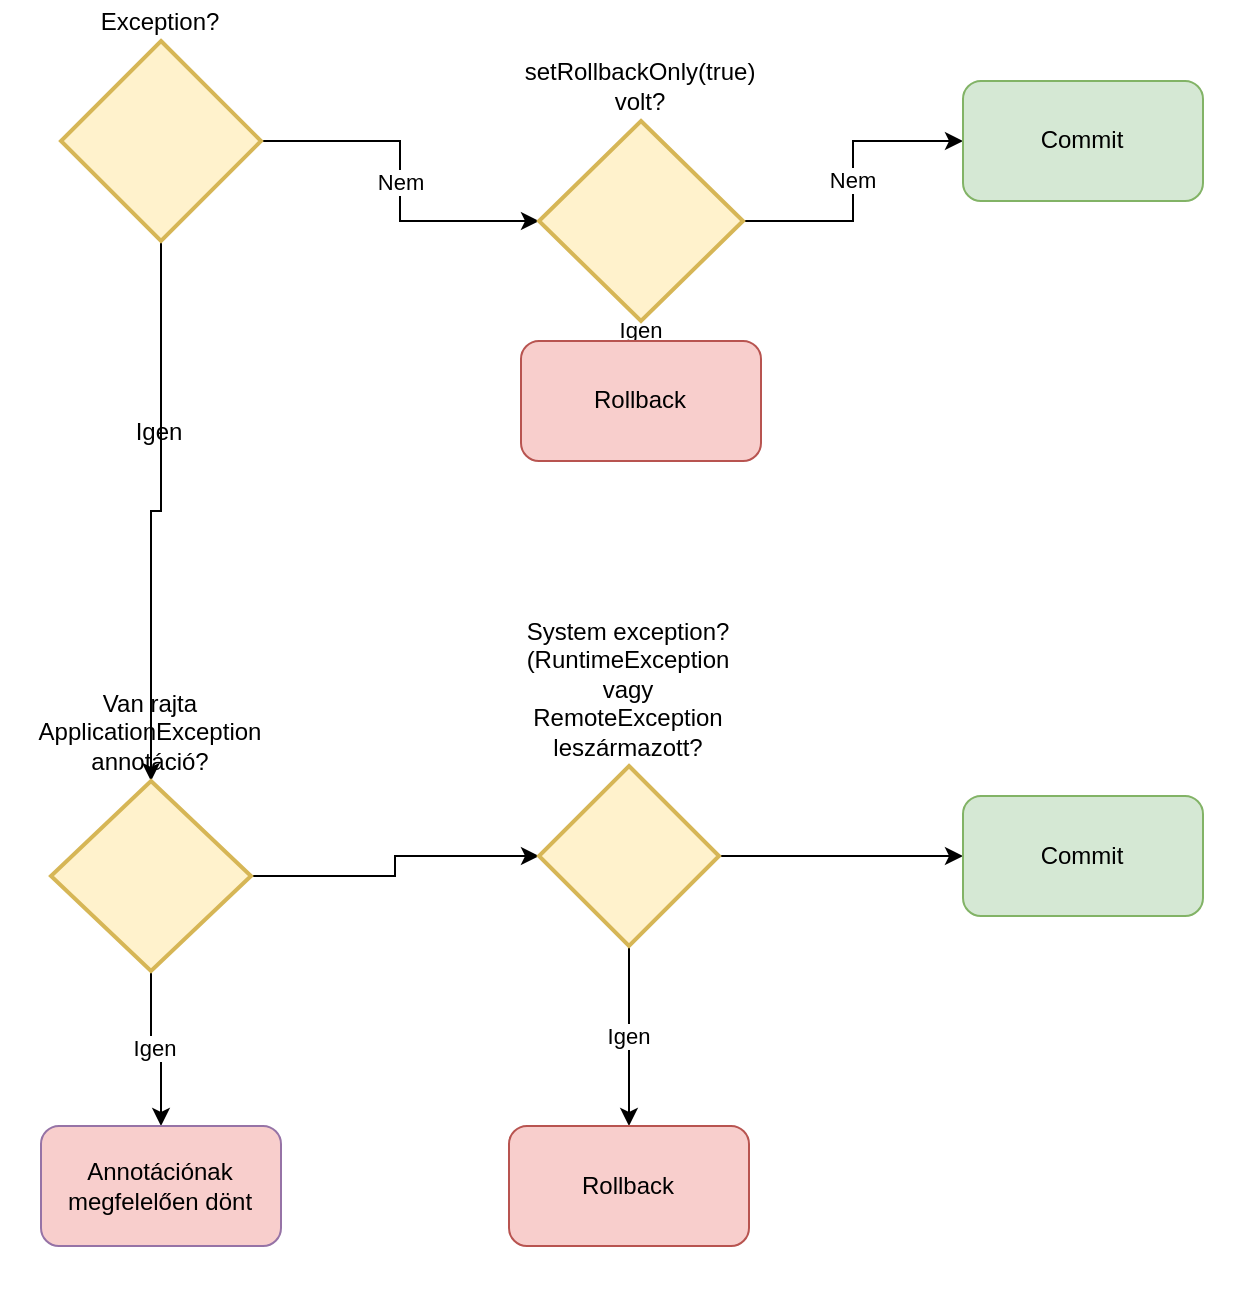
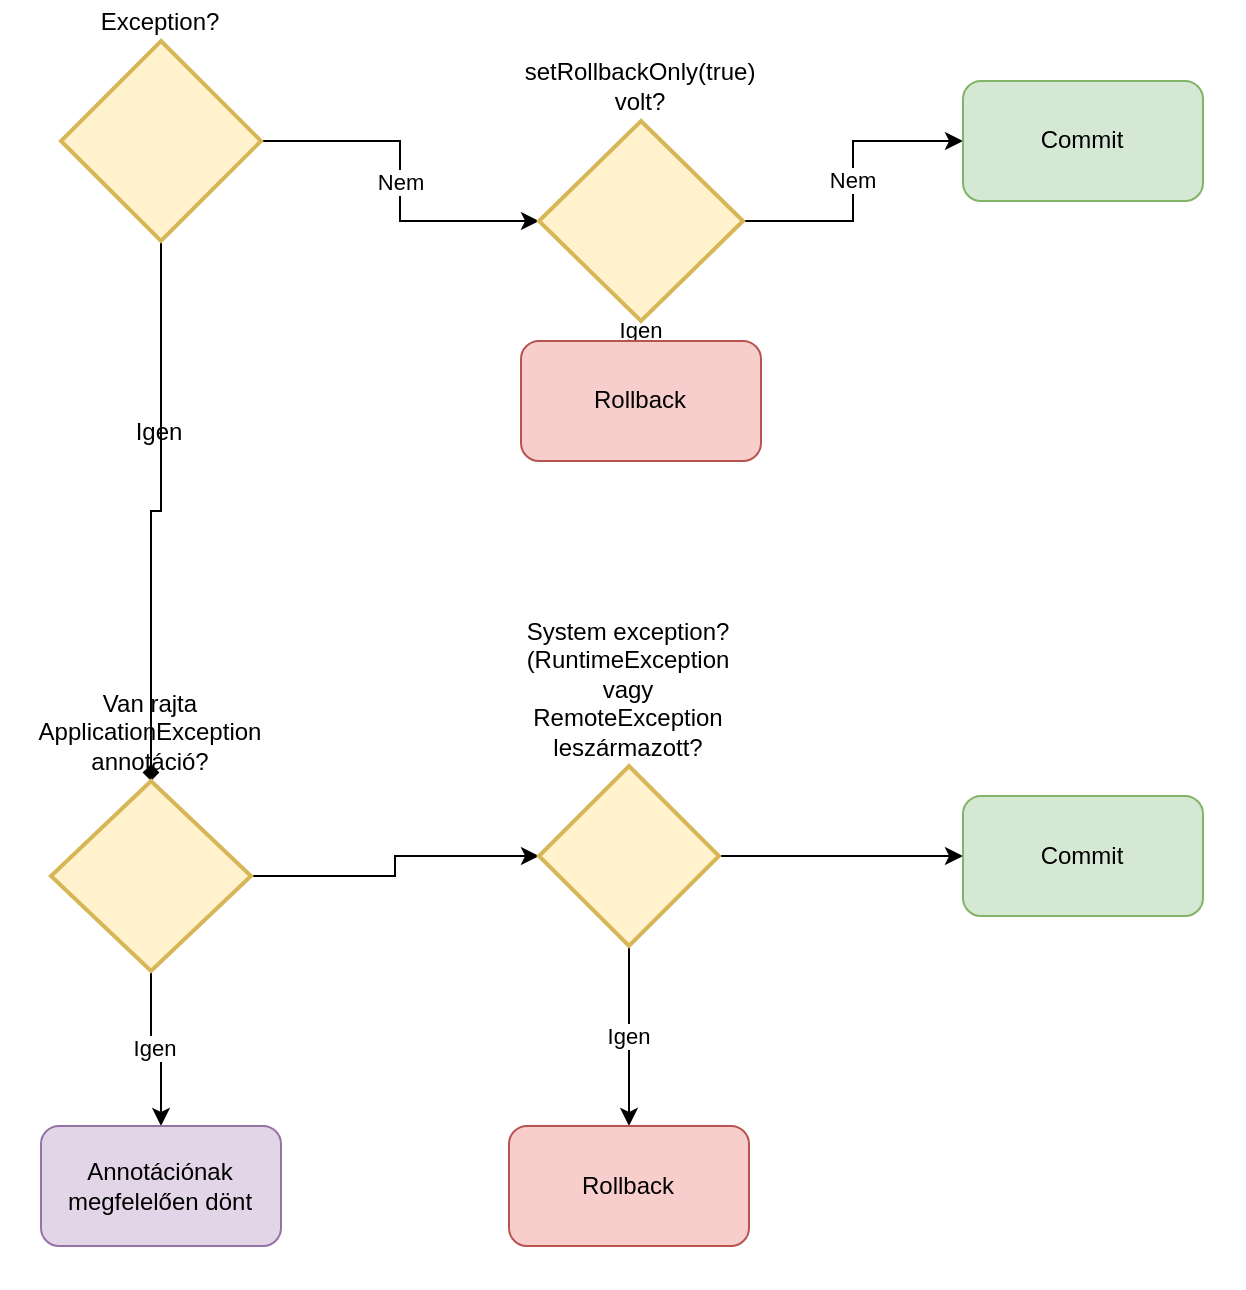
edge "Exception?" -> "Van rajta ApplicationException annotáció?": arrowhead classic -> diamond
node "Annotációnak megfelelően dönt": fillcolor #f8cecc -> #e1d5e7
